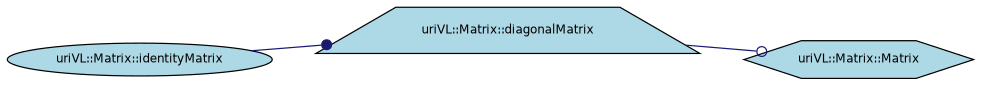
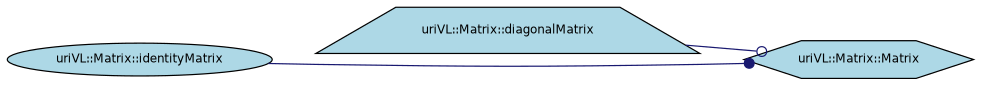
edge "uriVL::Matrix::identityMatrix" -> "uriVL::Matrix::diagonalMatrix": now "uriVL::Matrix::identityMatrix" -> "uriVL::Matrix::Matrix"
